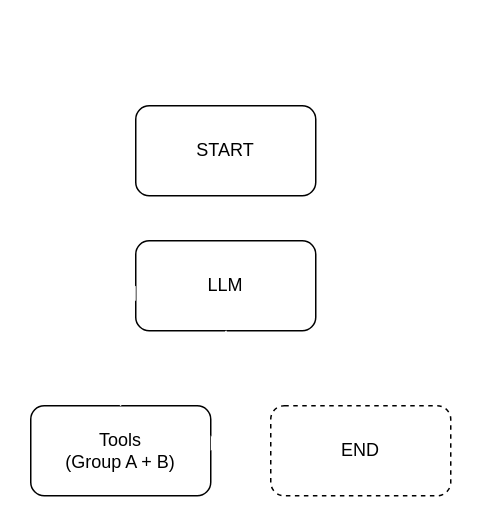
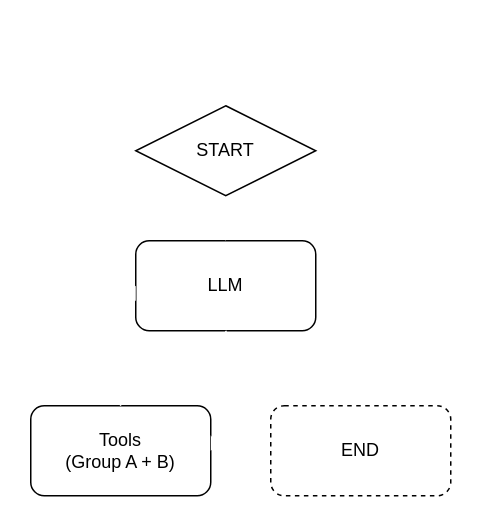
node "START": shape rounded rectangle -> diamond
edge "START" -> "LLM": added
